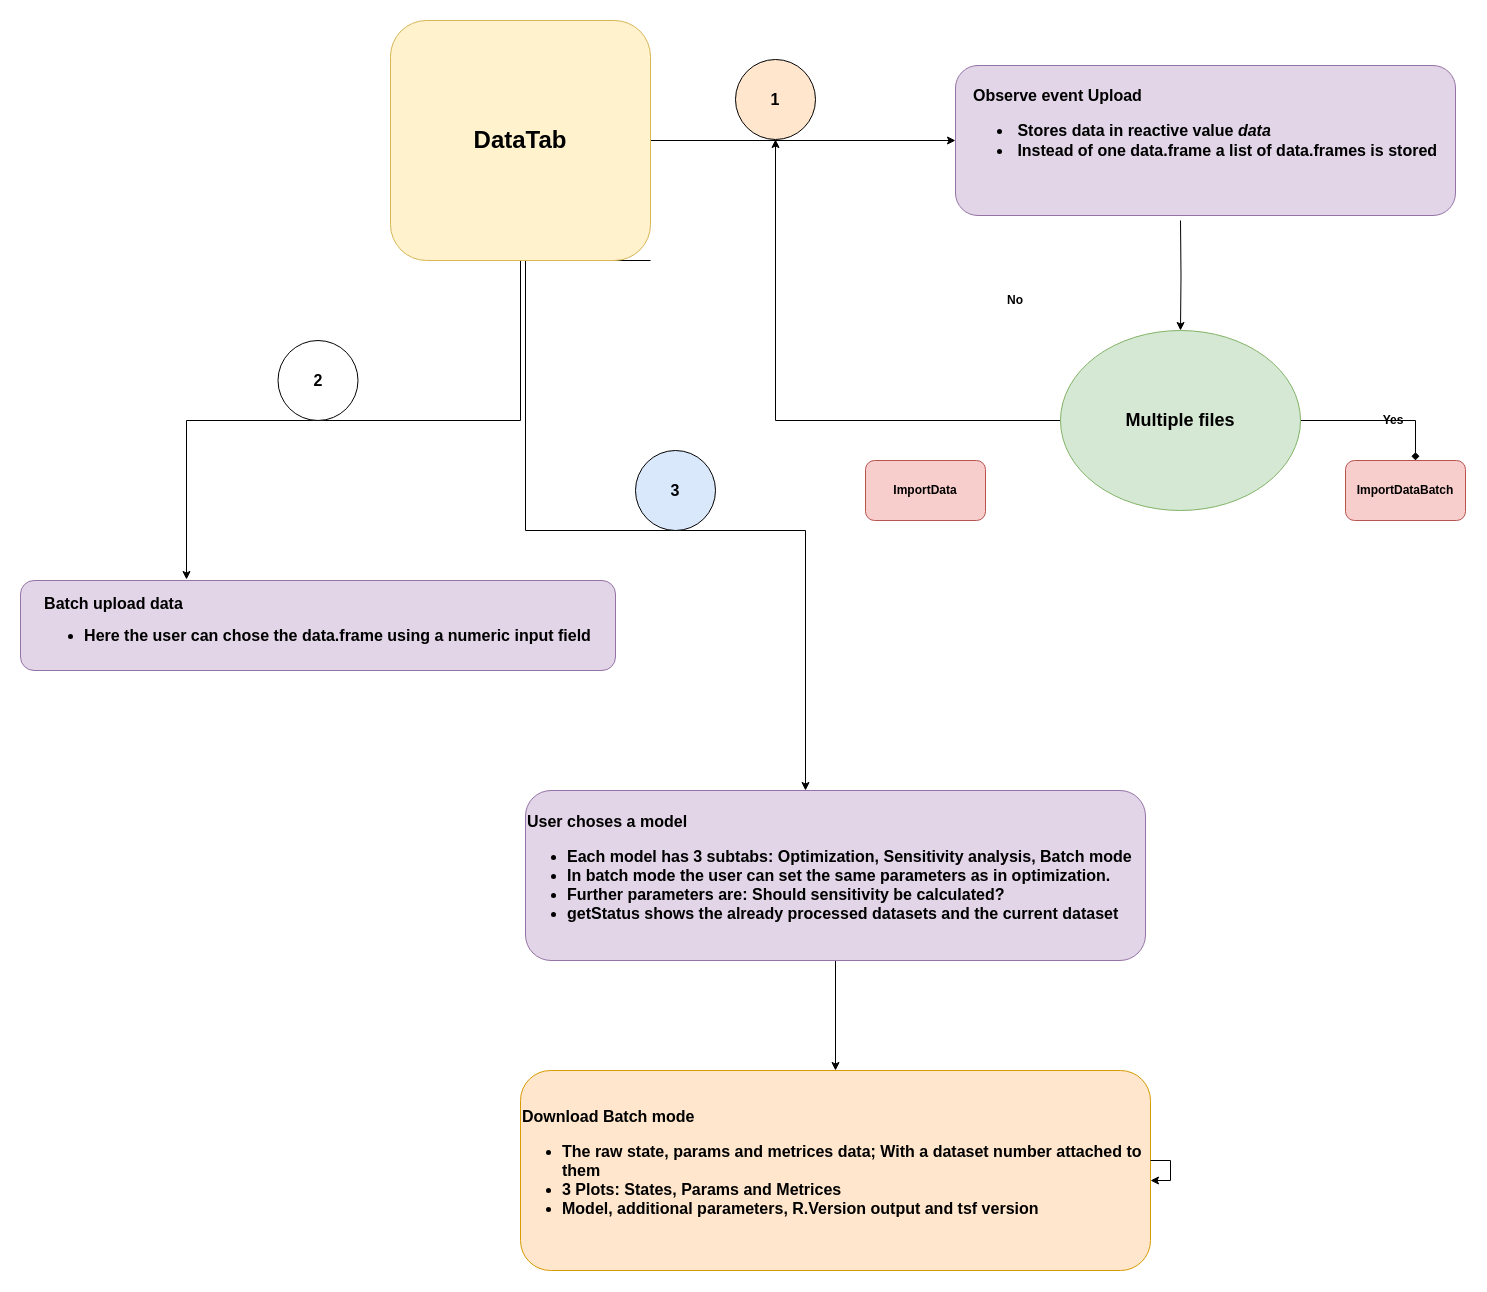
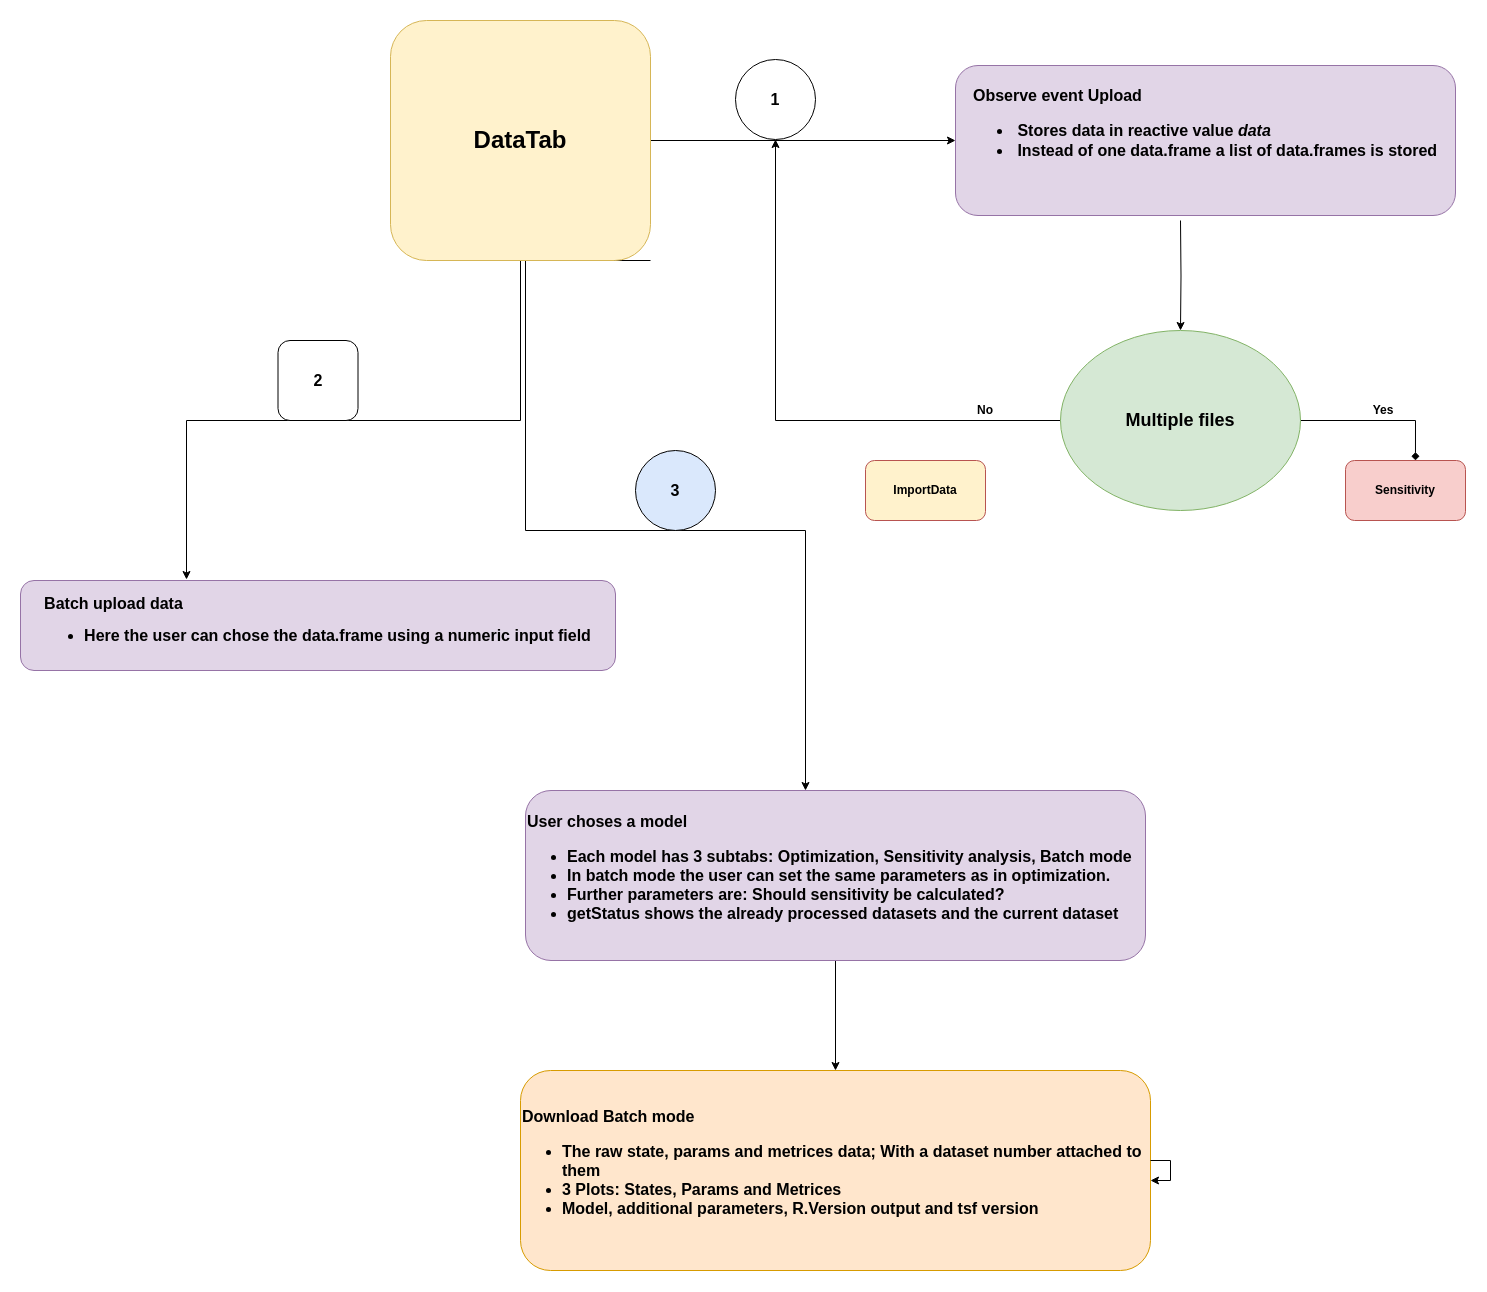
node "1": fillcolor #ffe6cc -> #ffffff
node "No": moved (1016, 301) -> (986, 411)
node "2": shape ellipse -> rounded rectangle
node "Yes": moved (1394, 421) -> (1384, 411)
node "ImportData": fillcolor #f8cecc -> #fff2cc
node "ImportDataBatch": label "ImportDataBatch" -> "Sensitivity"
